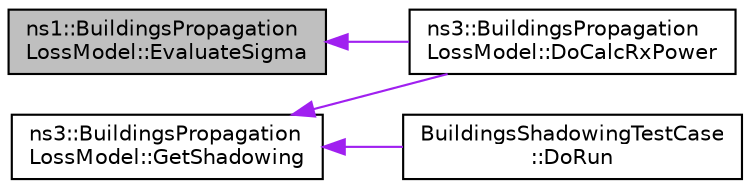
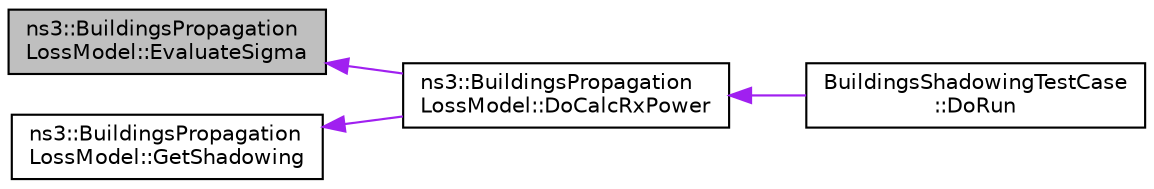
node "ns1::BuildingsPropagation LossModel::EvaluateSigma": label "ns1::BuildingsPropagation LossModel::EvaluateSigma" -> "ns3::BuildingsPropagation LossModel::EvaluateSigma"
edge "BuildingsShadowingTestCase ::DoRun" -> "ns3::BuildingsPropagation LossModel::GetShadowing": now "BuildingsShadowingTestCase ::DoRun" -> "ns3::BuildingsPropagation LossModel::DoCalcRxPower"
